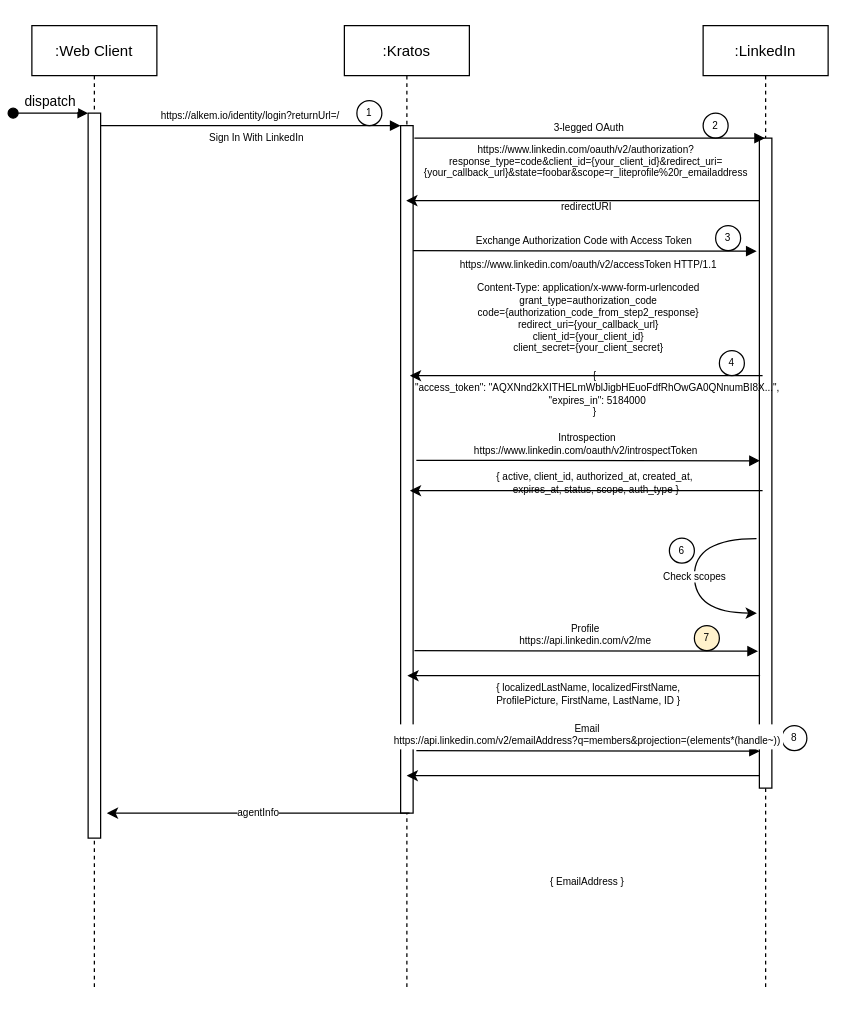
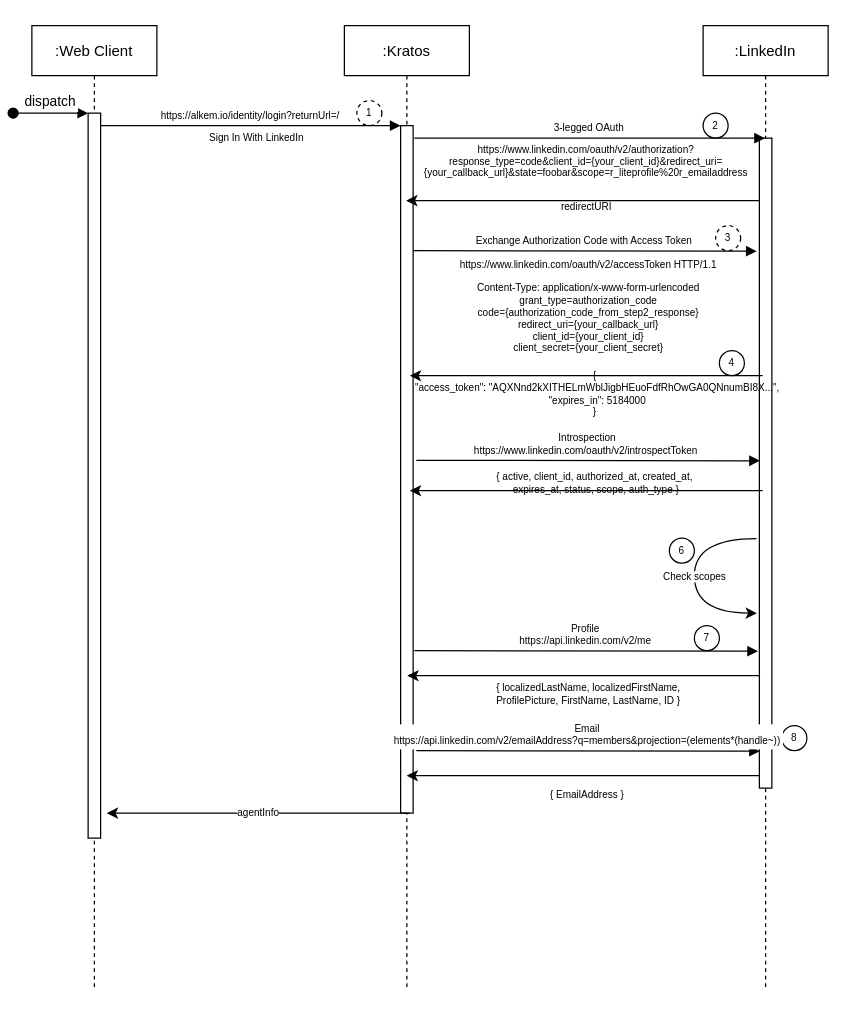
node "1": style solid -> dashed
node "3": style solid -> dashed
node "7": fillcolor #fff2cc -> #ffffff
node "{ EmailAddress }": moved (586, 882) -> (586, 794)
